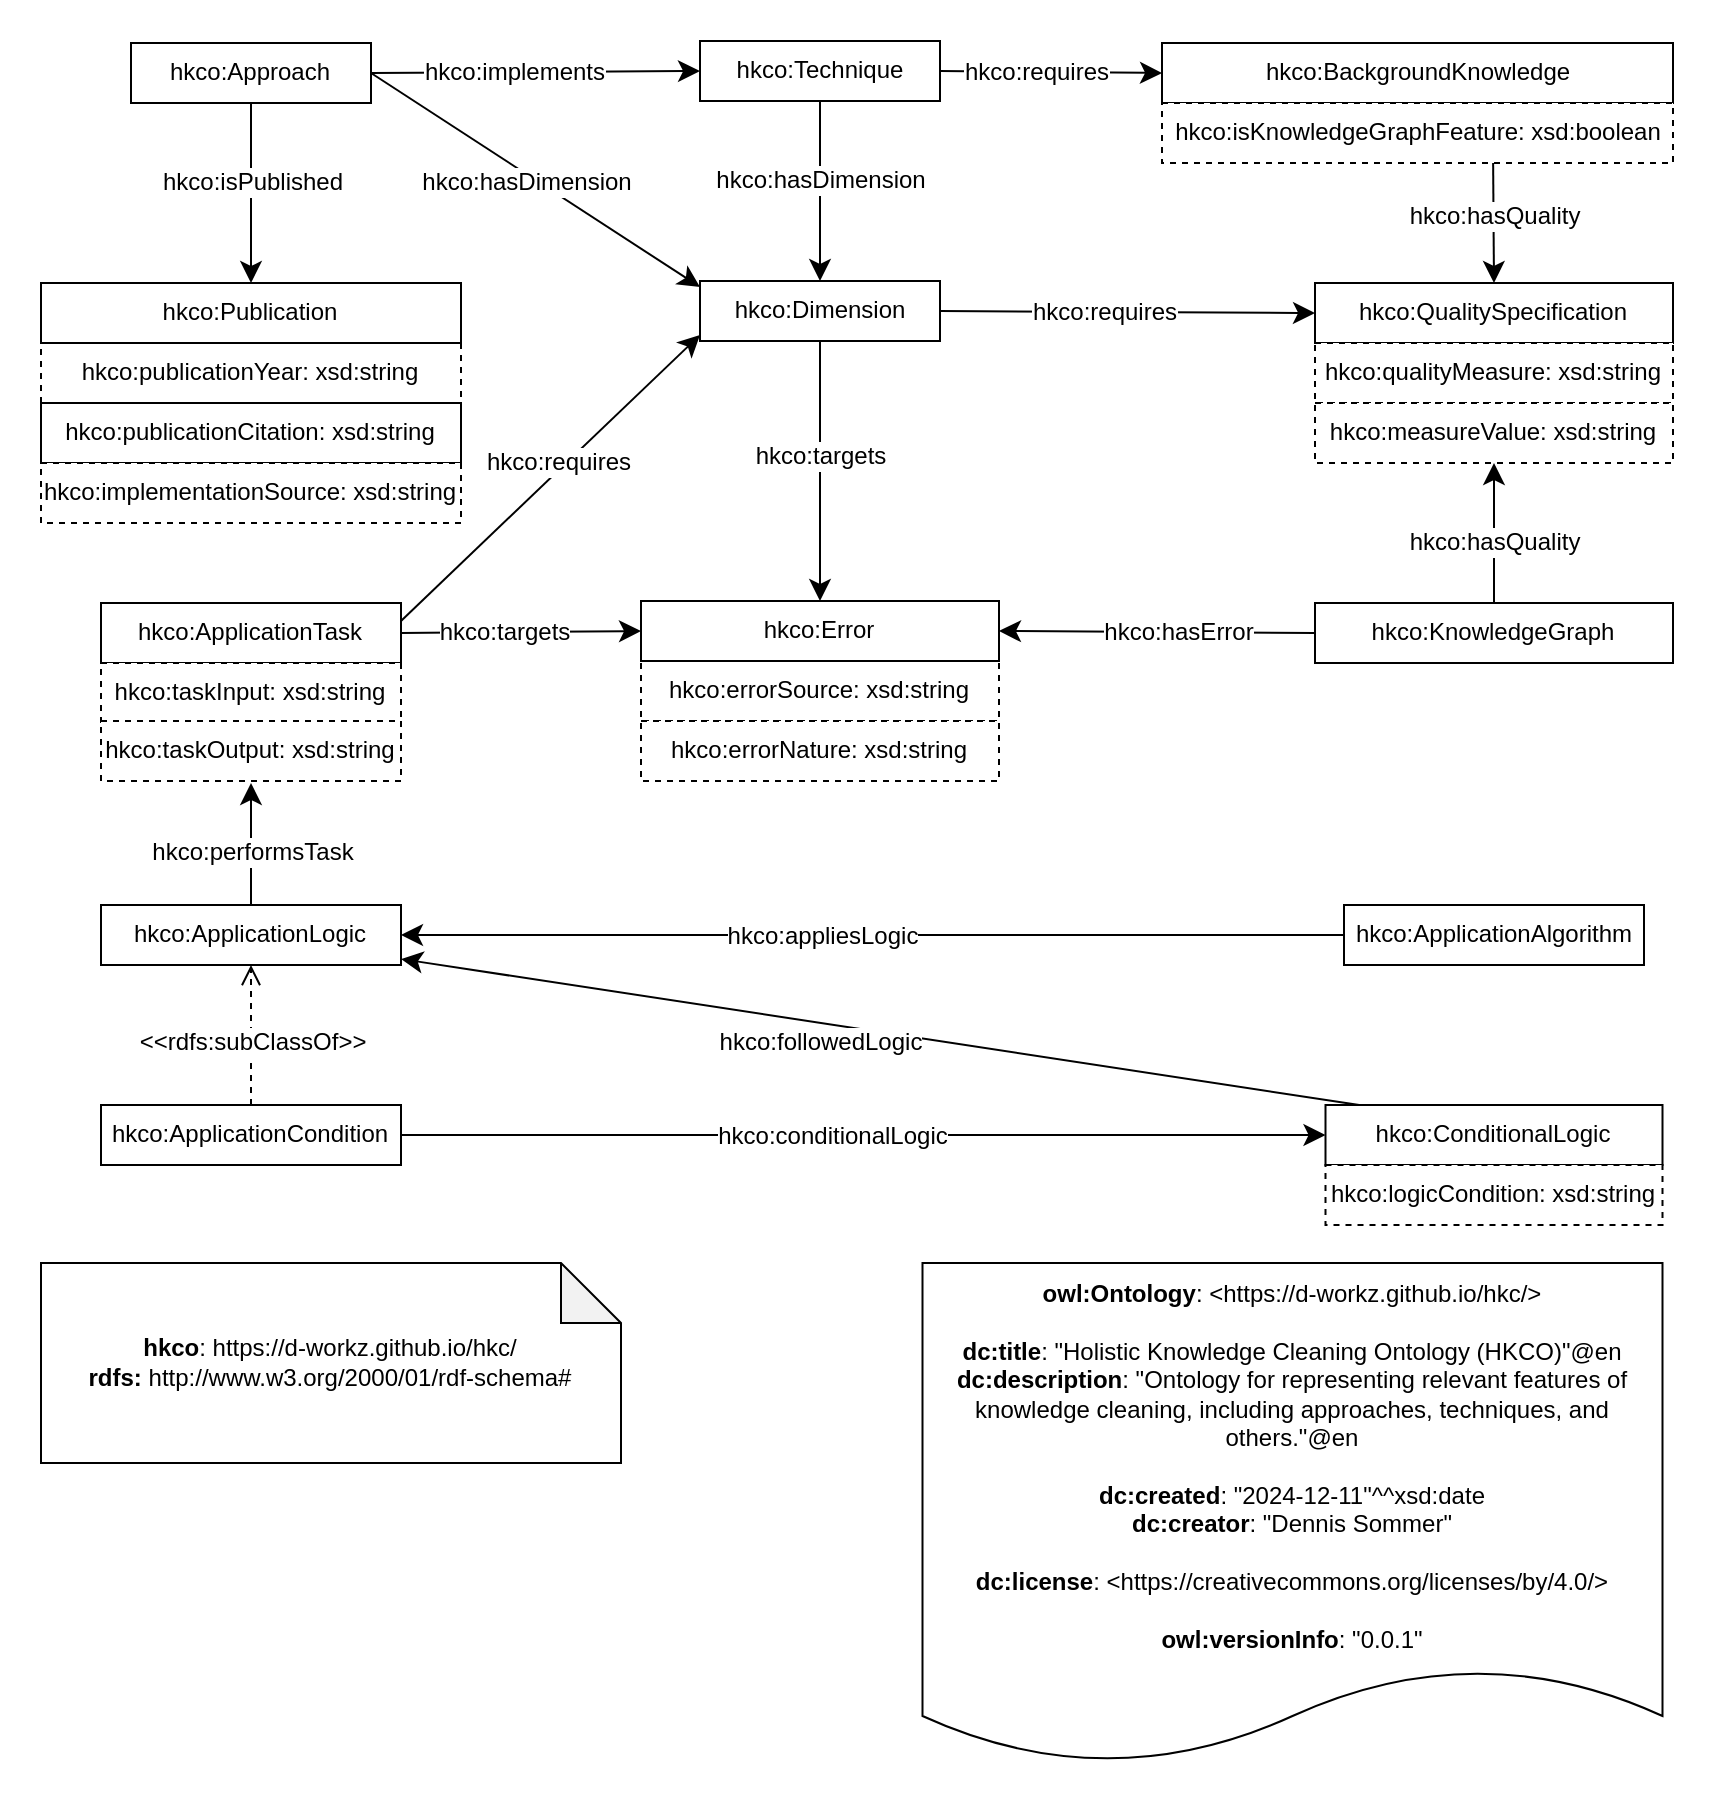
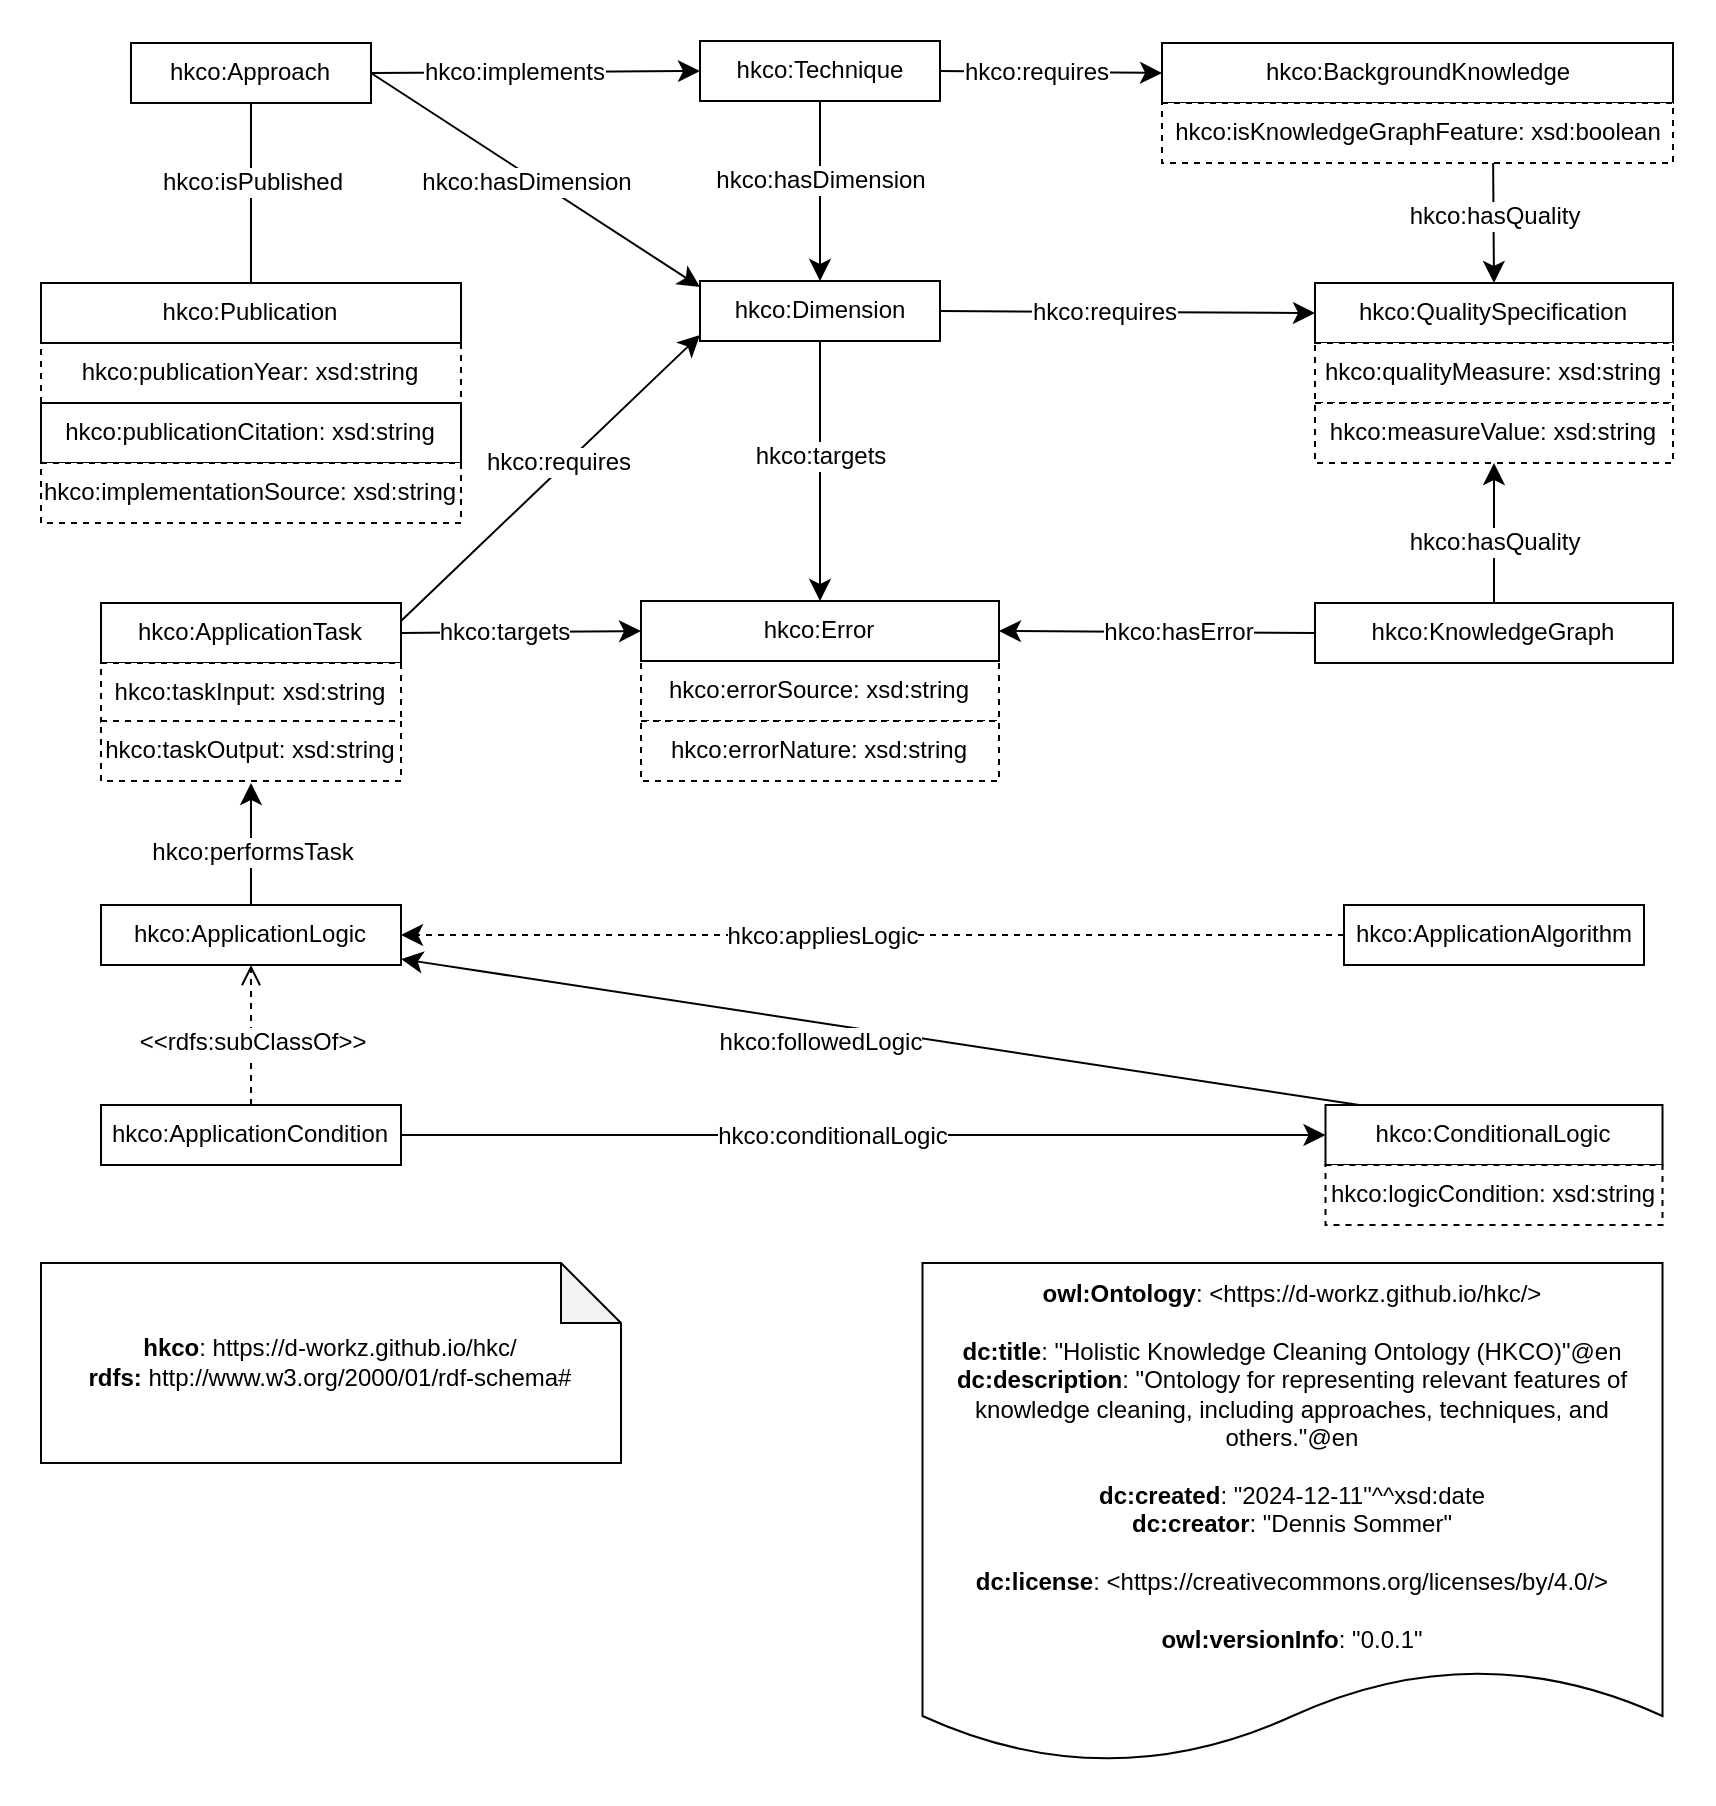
edge "hkco:Approach" -> "hkco:Publication": arrowhead classic -> none
edge "hkco:ApplicationAlgorithm" -> "hkco:ApplicationLogic": style solid -> dashed
